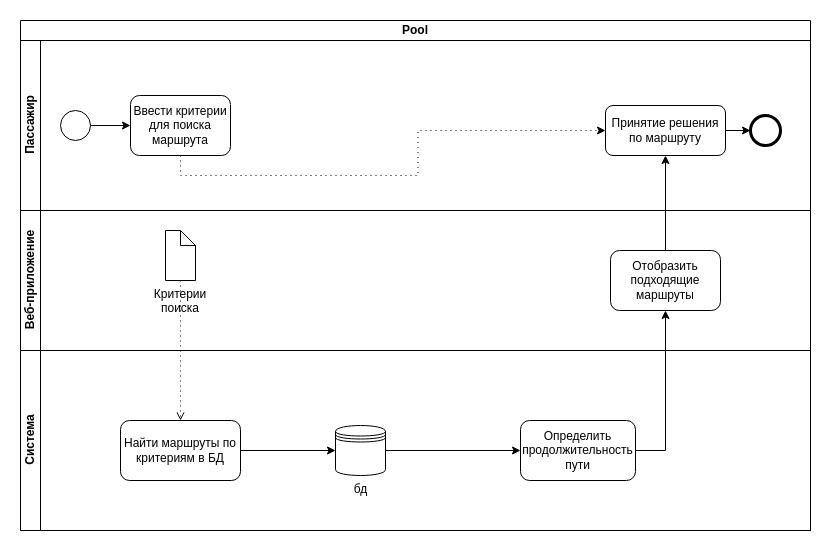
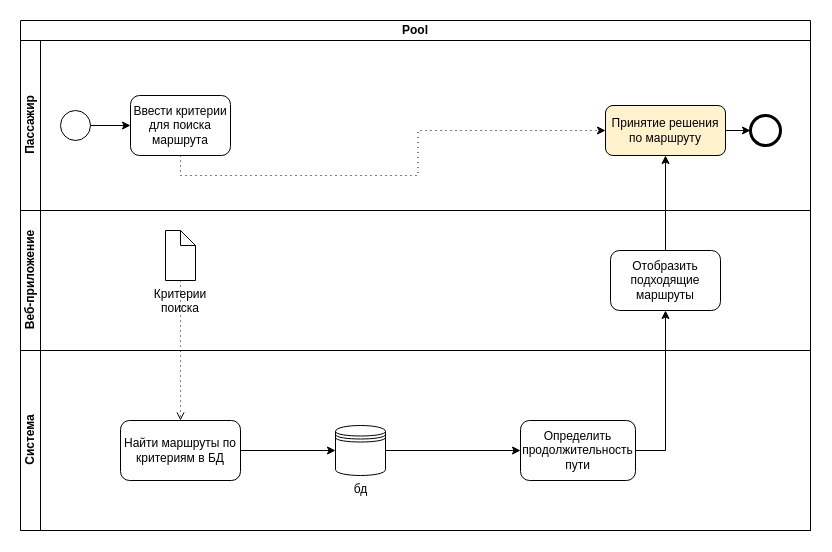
node "Принятие решения по маршруту": fillcolor #ffffff -> #fff2cc
